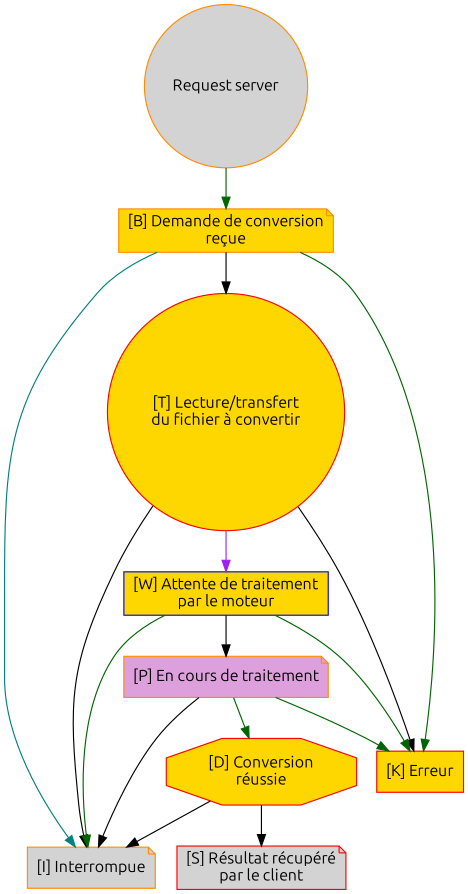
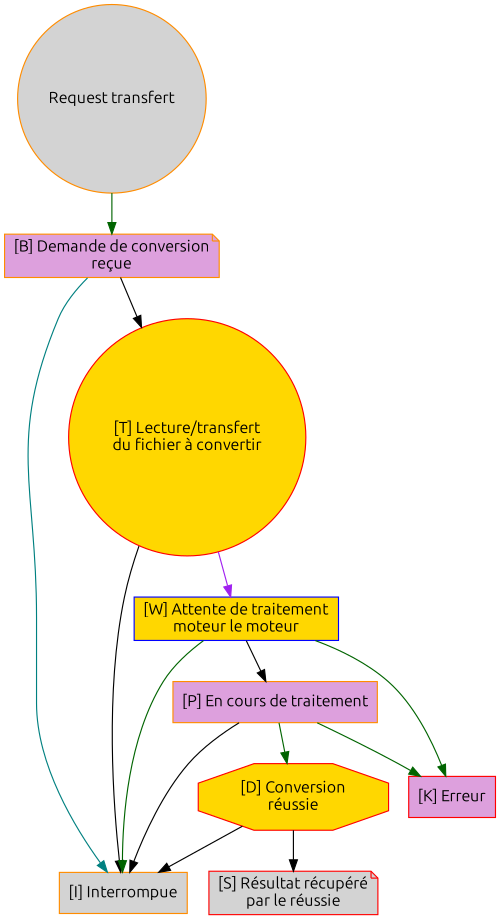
node "Request server": label "Request server" -> "Request transfert"
node "[B] Demande de conversion reçue": fillcolor gold -> plum
edge "[B] Demande de conversion reçue" -> "[K] Erreur": removed
node "[W] Attente de traitement par le moteur": label "[W] Attente de traitement par le moteur" -> "[W] Attente de traitement moteur le moteur"
edge "[T] Lecture/transfert du fichier à convertir" -> "[K] Erreur": removed
node "[P] En cours de traitement": shape note -> box
node "[K] Erreur": fillcolor gold -> plum
node "[I] Interrompue": shape note -> box
node "[S] Résultat récupéré par le client": label "[S] Résultat récupéré par le client" -> "[S] Résultat récupéré par le réussie"
